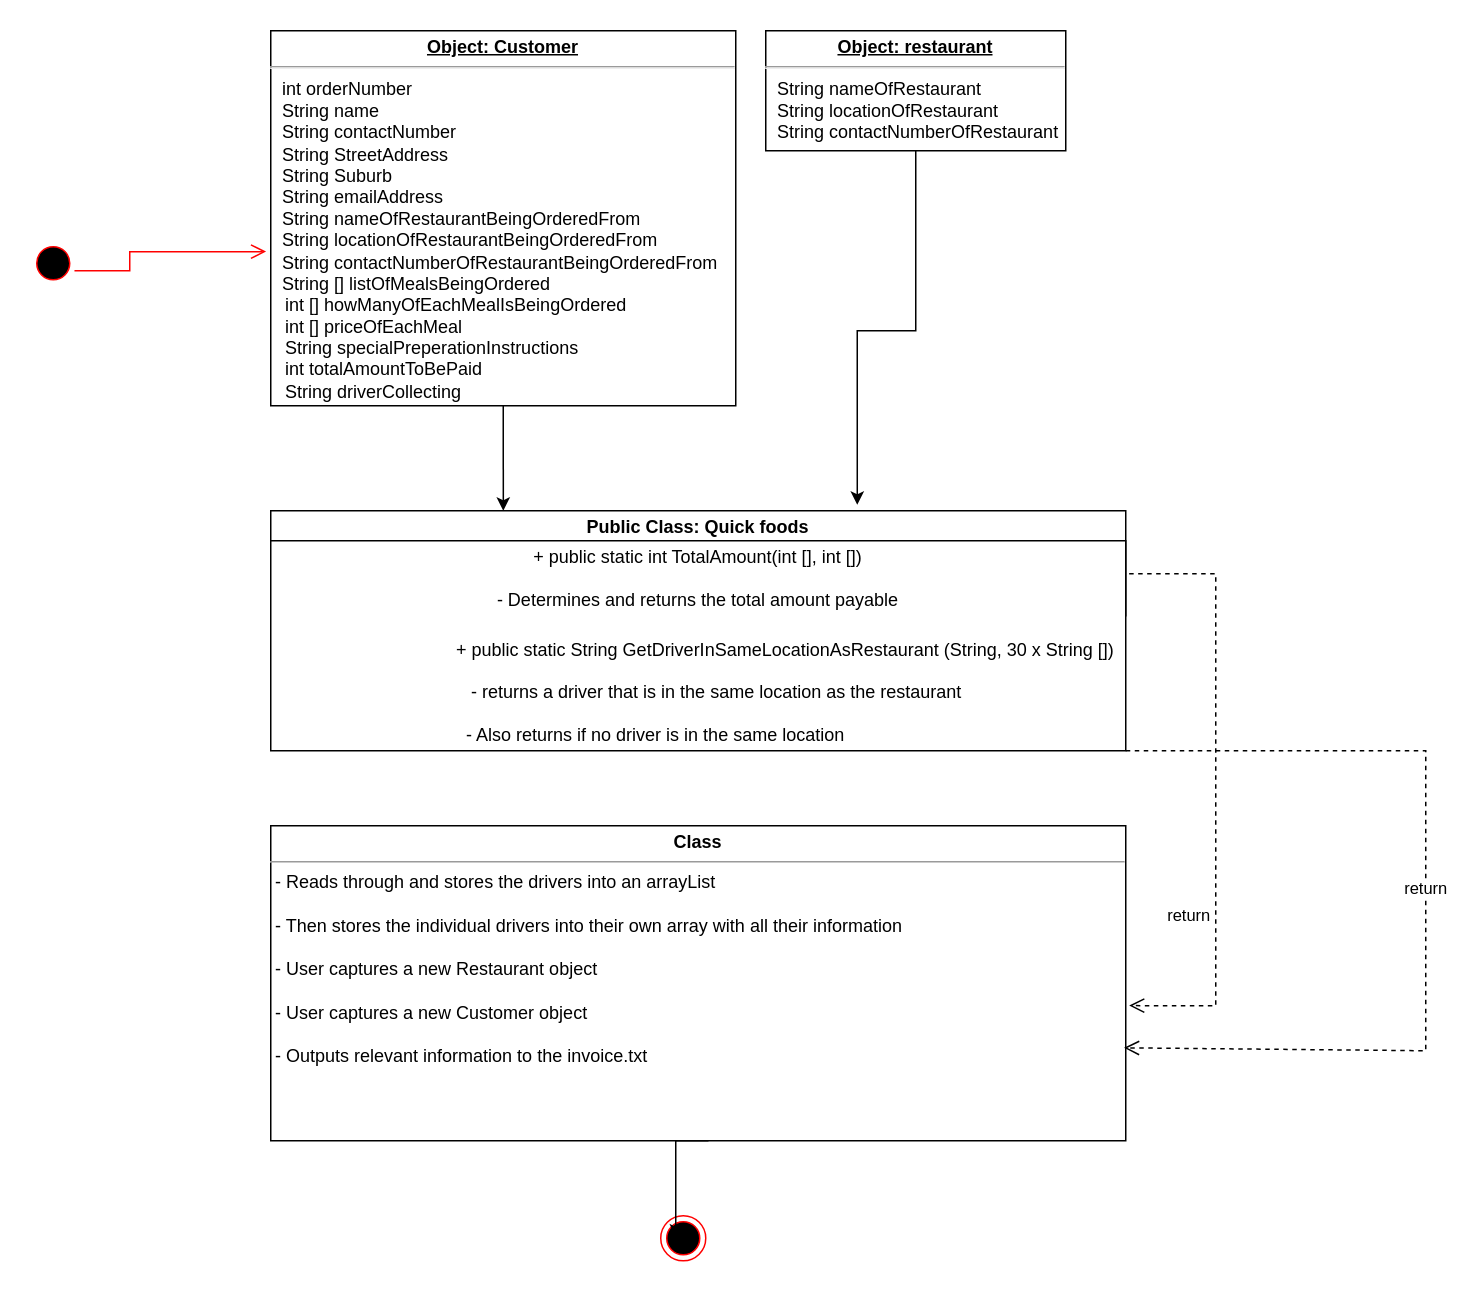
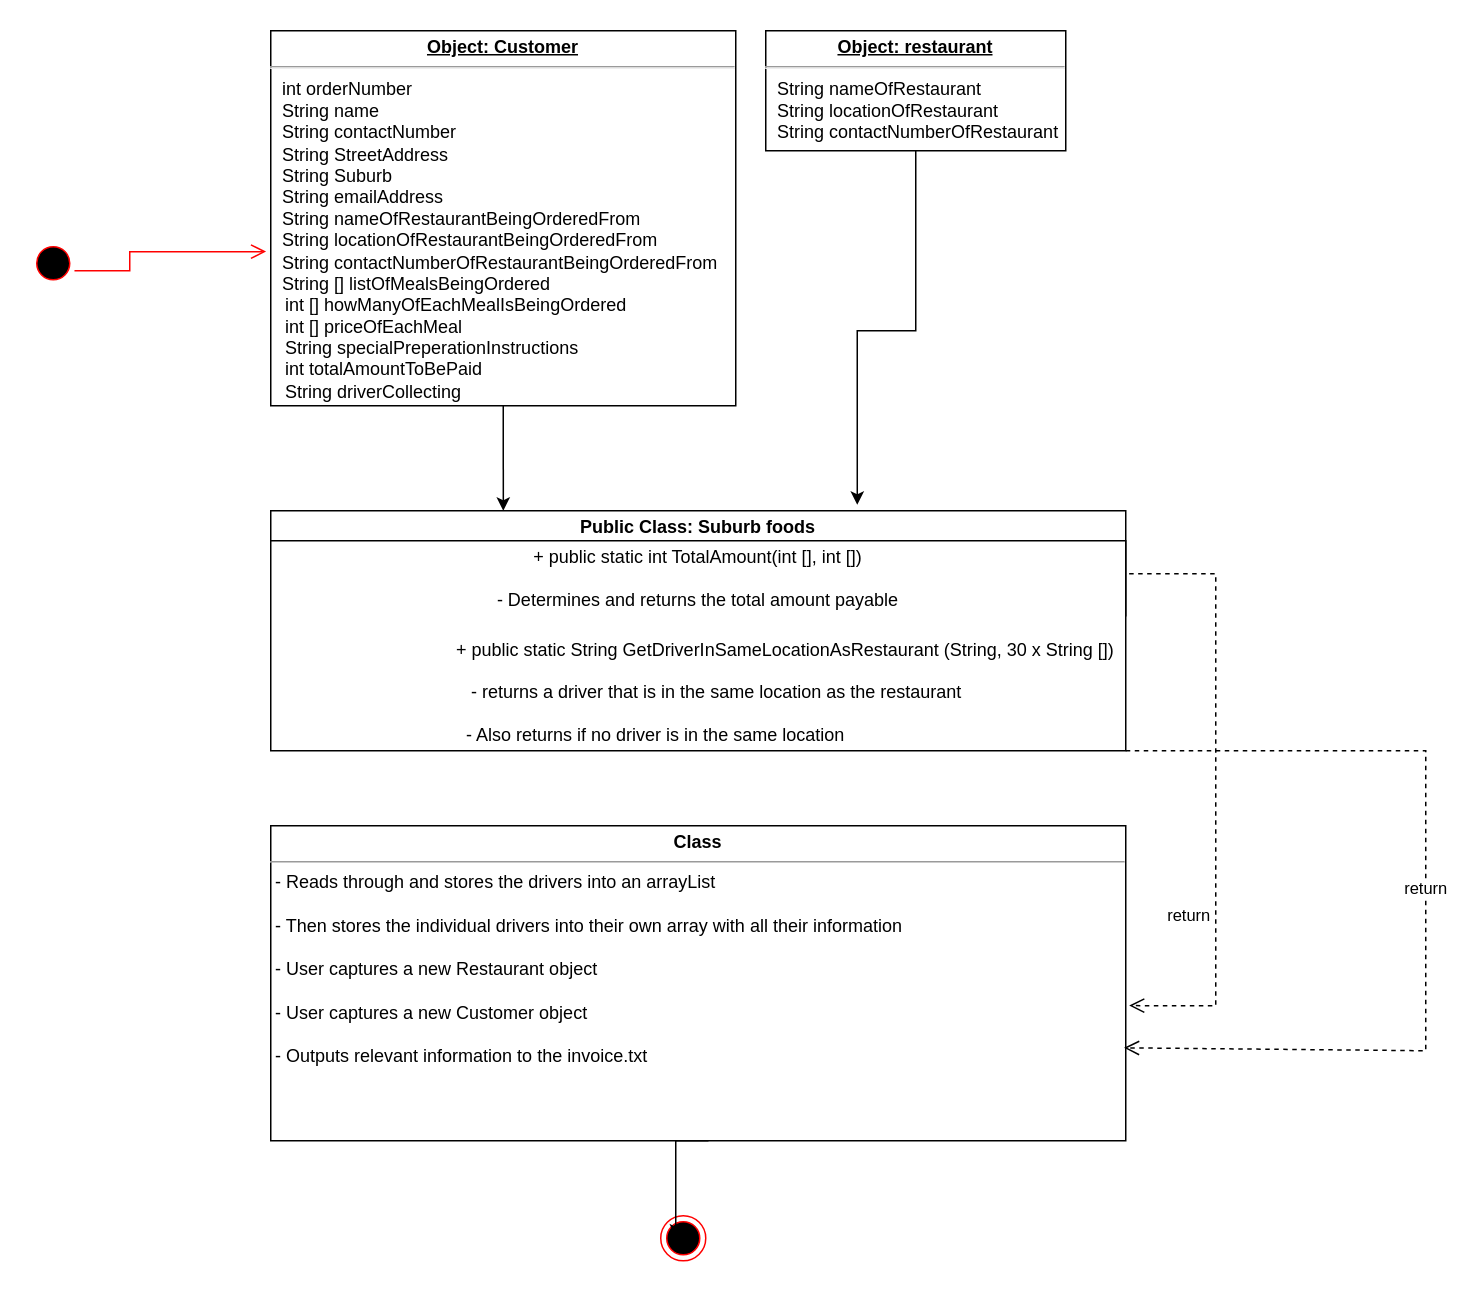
node "Public Class: Quick foods": label "Public Class: Quick foods" -> "Public Class: Suburb foods"
